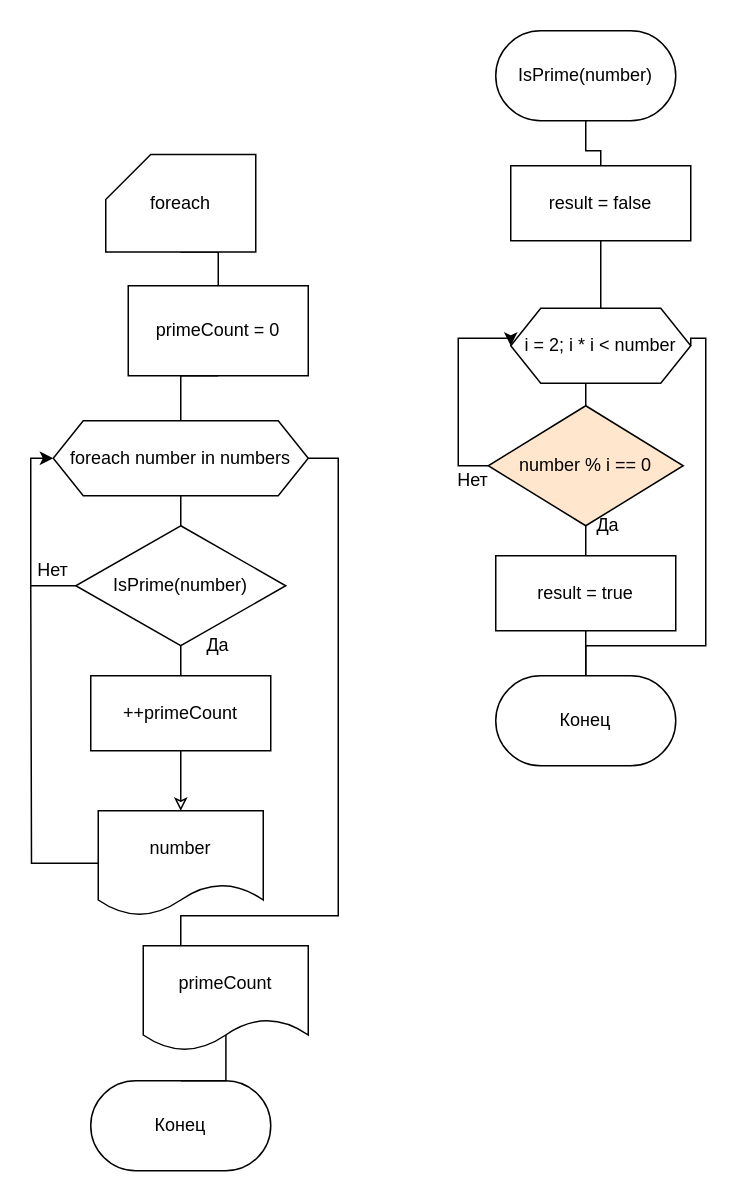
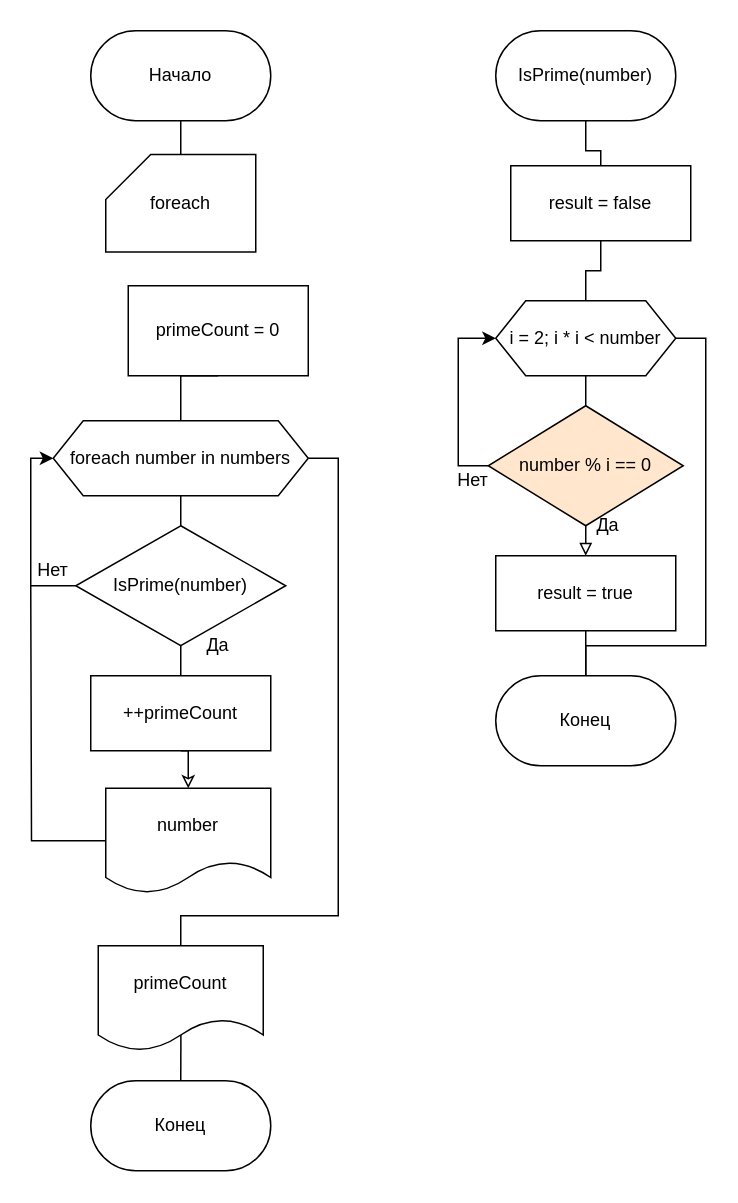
node "Начало": added
edge "Начало" -- "foreach": added
edge "foreach" -- "primeCount = 0": removed
node "i = 2; i * i < number": moved (601, 346) -> (586, 338)
edge "number % i == 0" -- "result = true": arrowhead none -> block
node "number": moved (181, 863) -> (188, 841)
node "primeCount": moved (226, 998) -> (181, 998)
